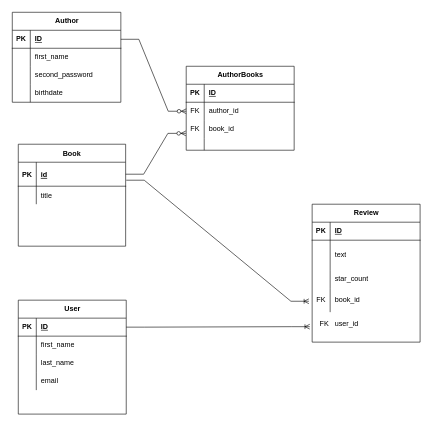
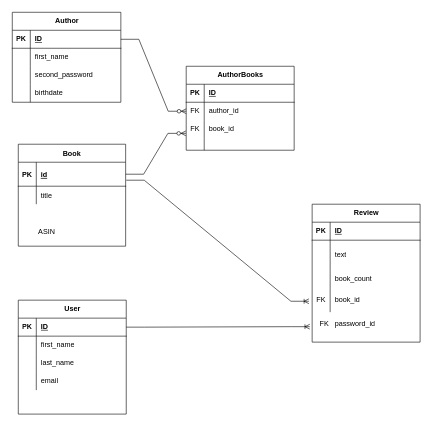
node "ASIN": added
node "star_count": label "star_count" -> "book_count"
node "user_id": label "user_id" -> "password_id"
